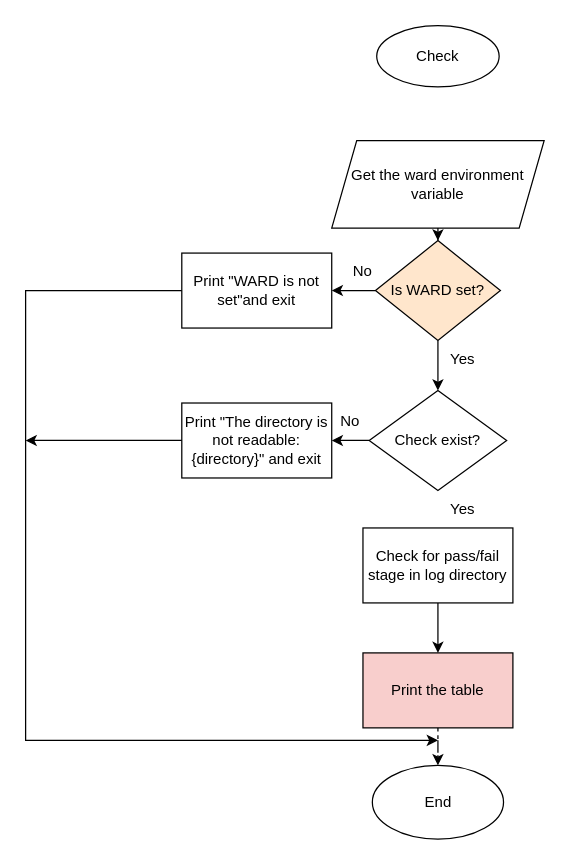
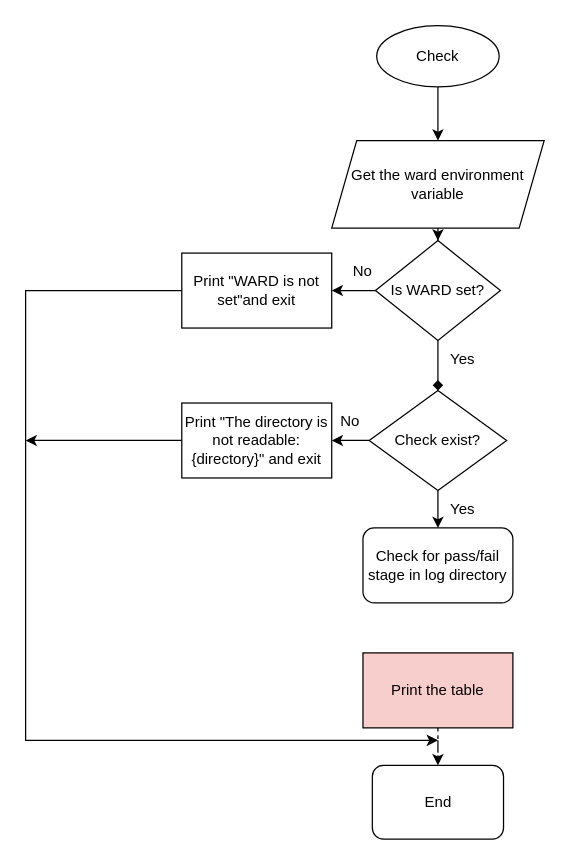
edge "Check" -> "Get the ward environment variable": added
edge "Get the ward environment variable" -> "Is WARD set?": style dashed -> solid
node "Is WARD set?": fillcolor #ffe6cc -> #ffffff
edge "Is WARD set?" -> "Check exist?": arrowhead classic -> diamond
edge "Check exist?" -> "Check for pass/fail stage in log directory": added
node "Check for pass/fail stage in log directory": shape rectangle -> rounded rectangle
edge "Check for pass/fail stage in log directory" -> "Print the table": removed
node "End": shape ellipse -> rounded rectangle
